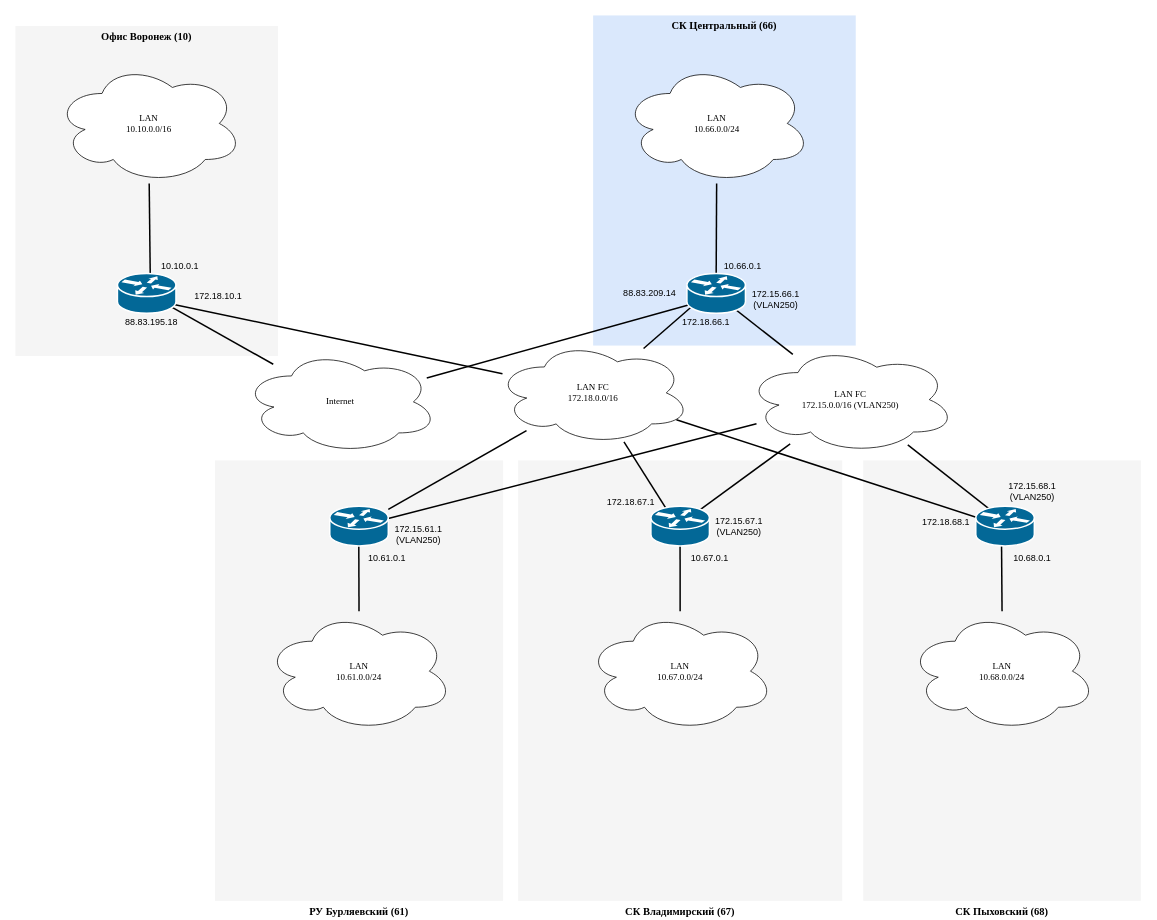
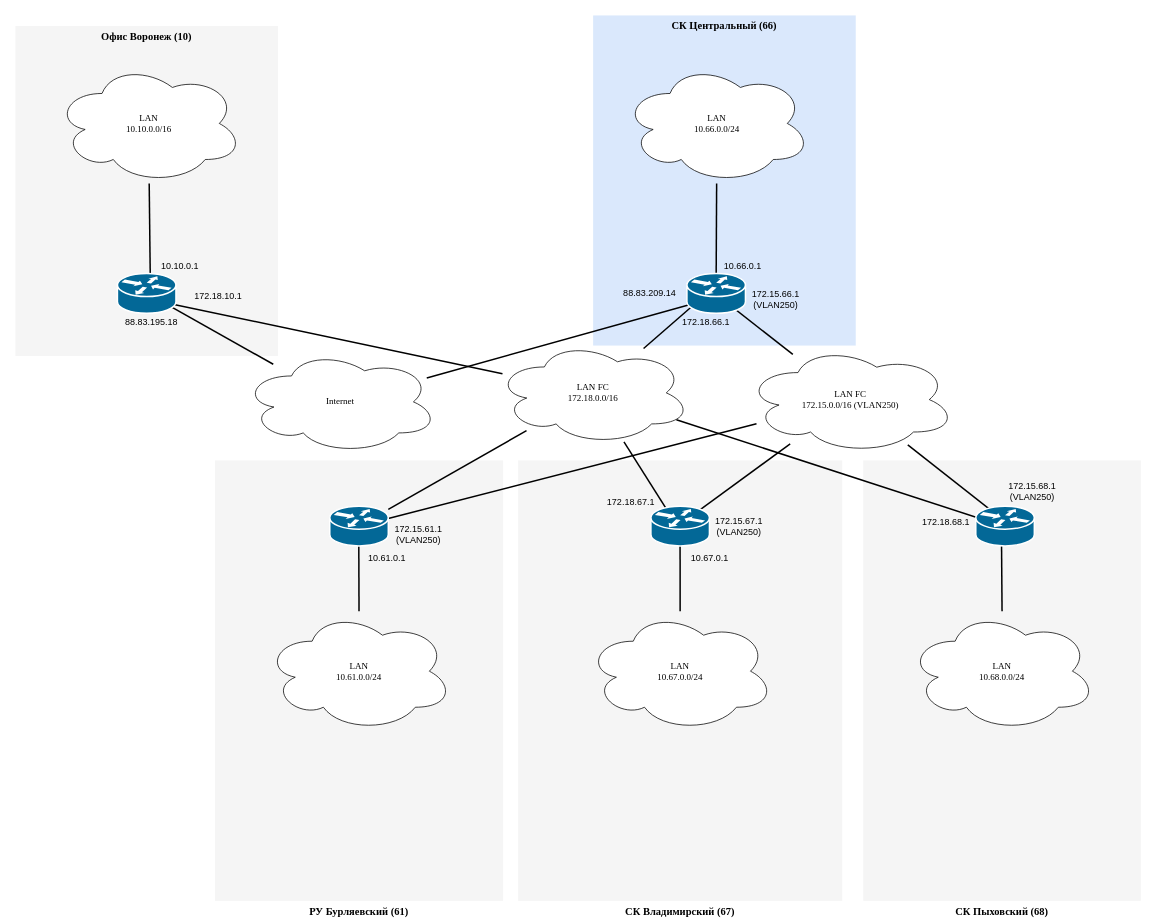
node "10.68.0.1": removed
